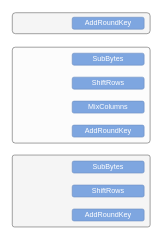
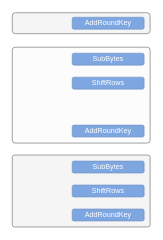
node "MixColumns": removed
